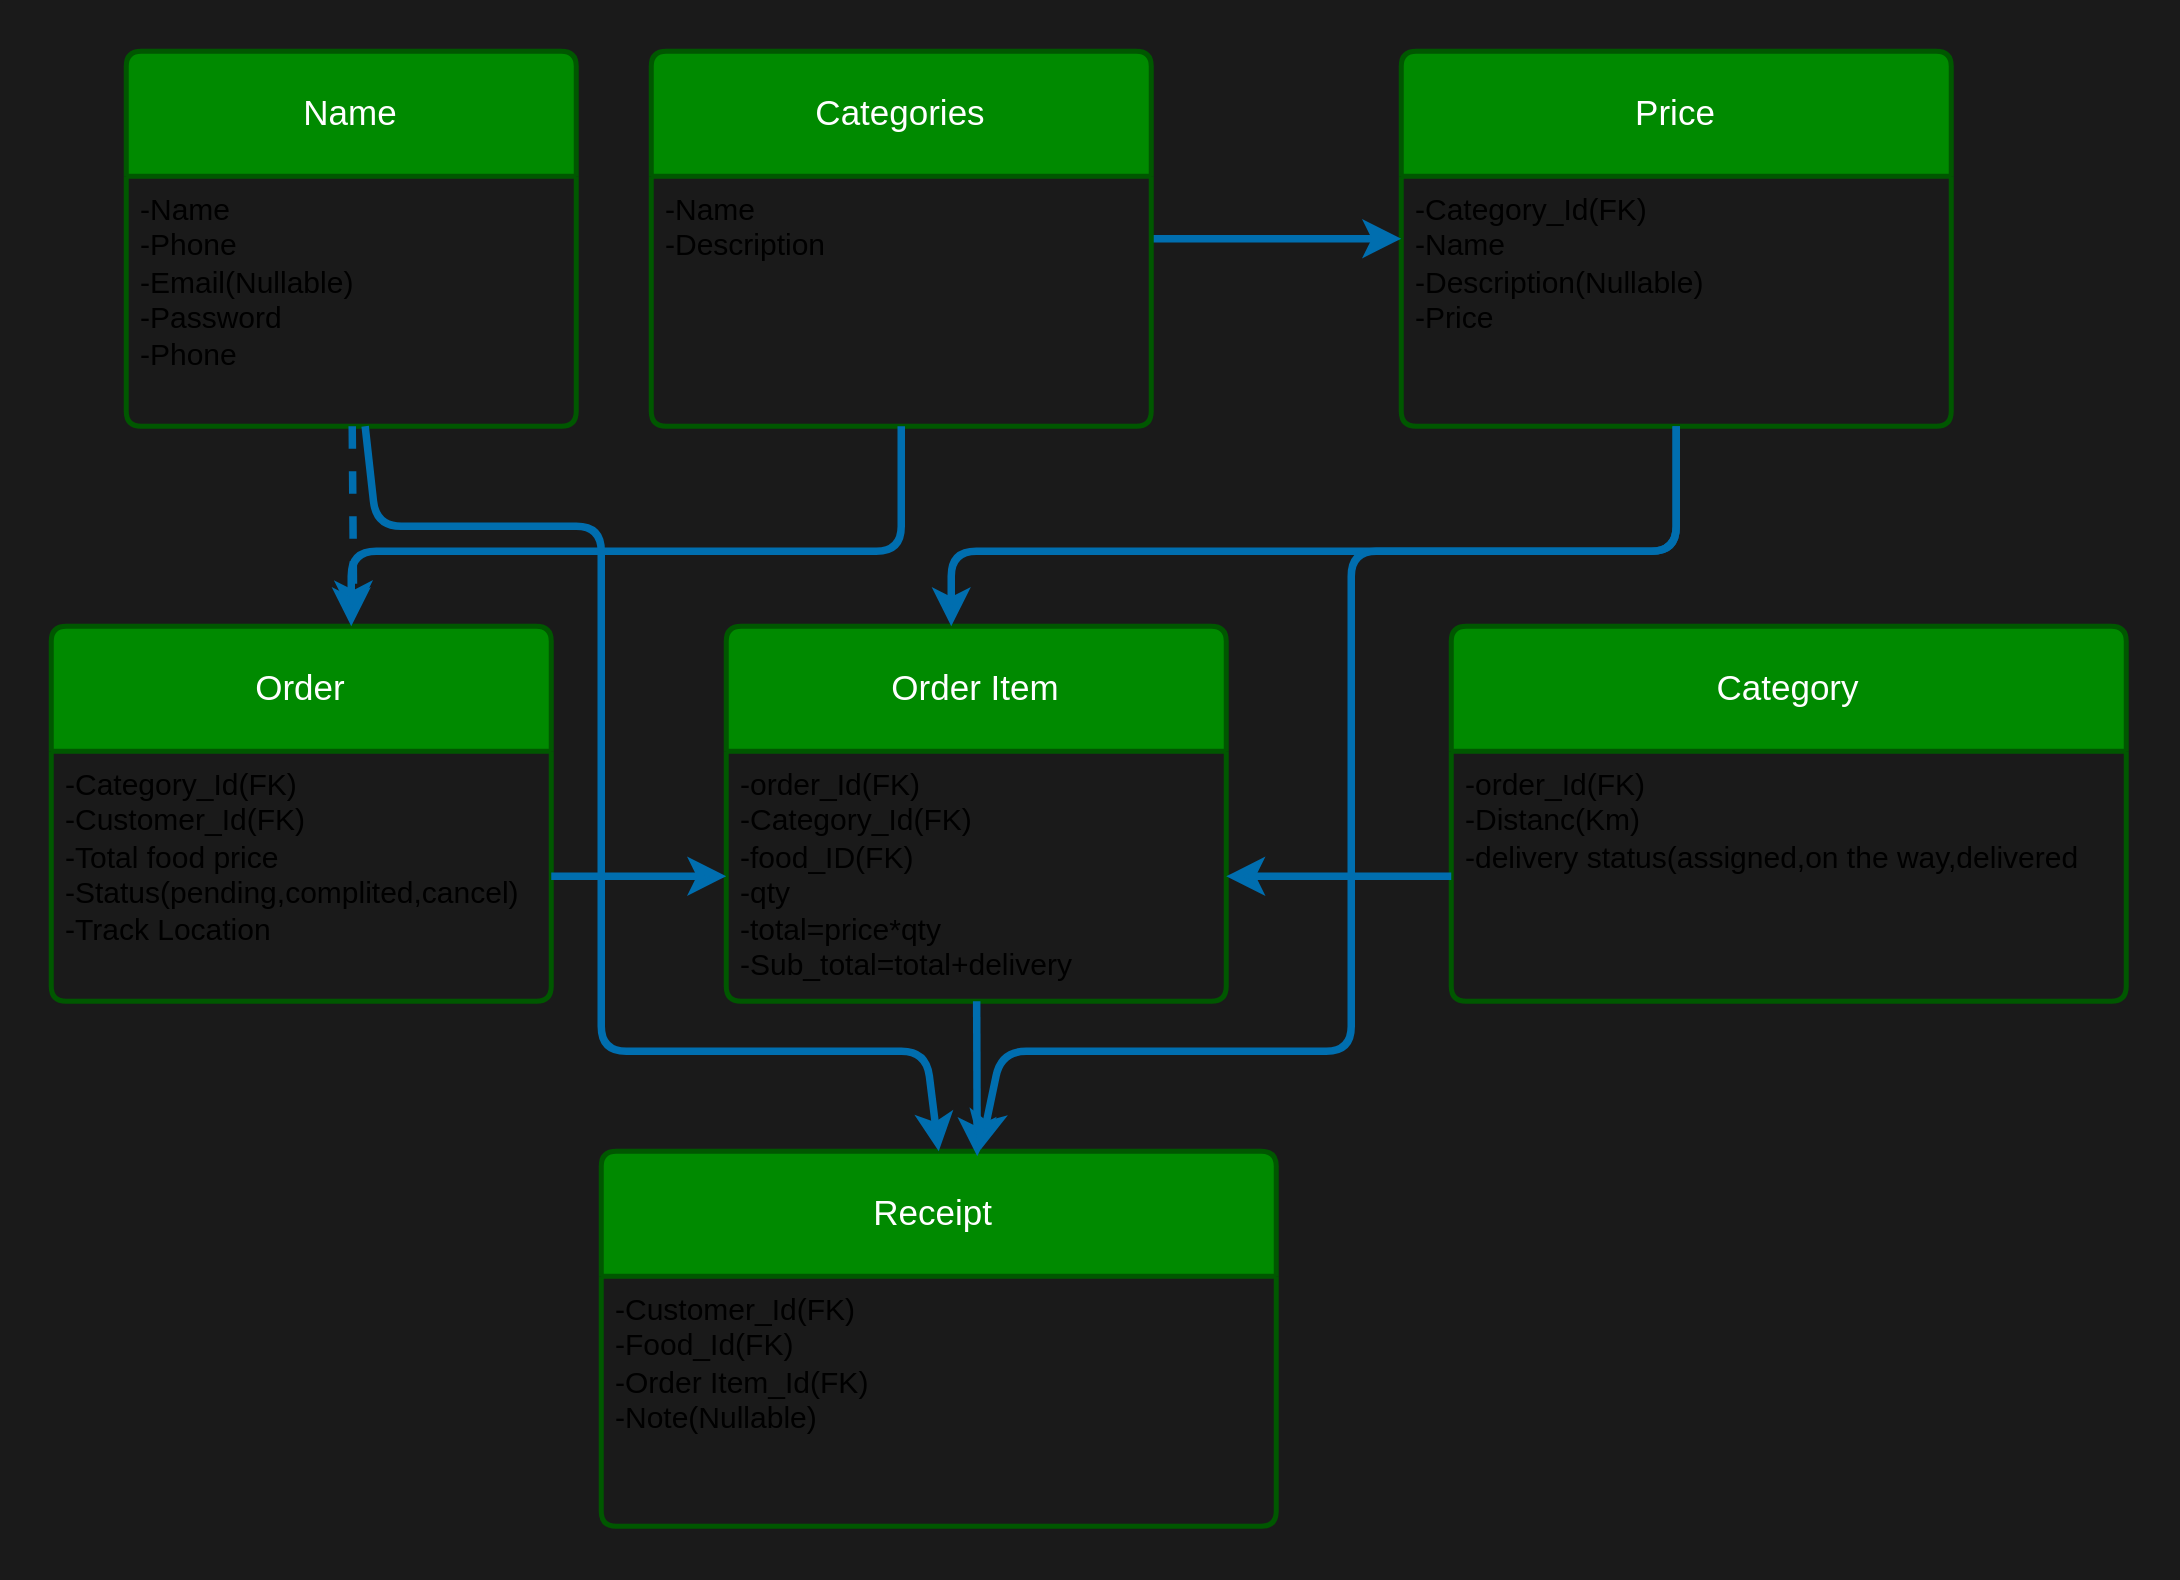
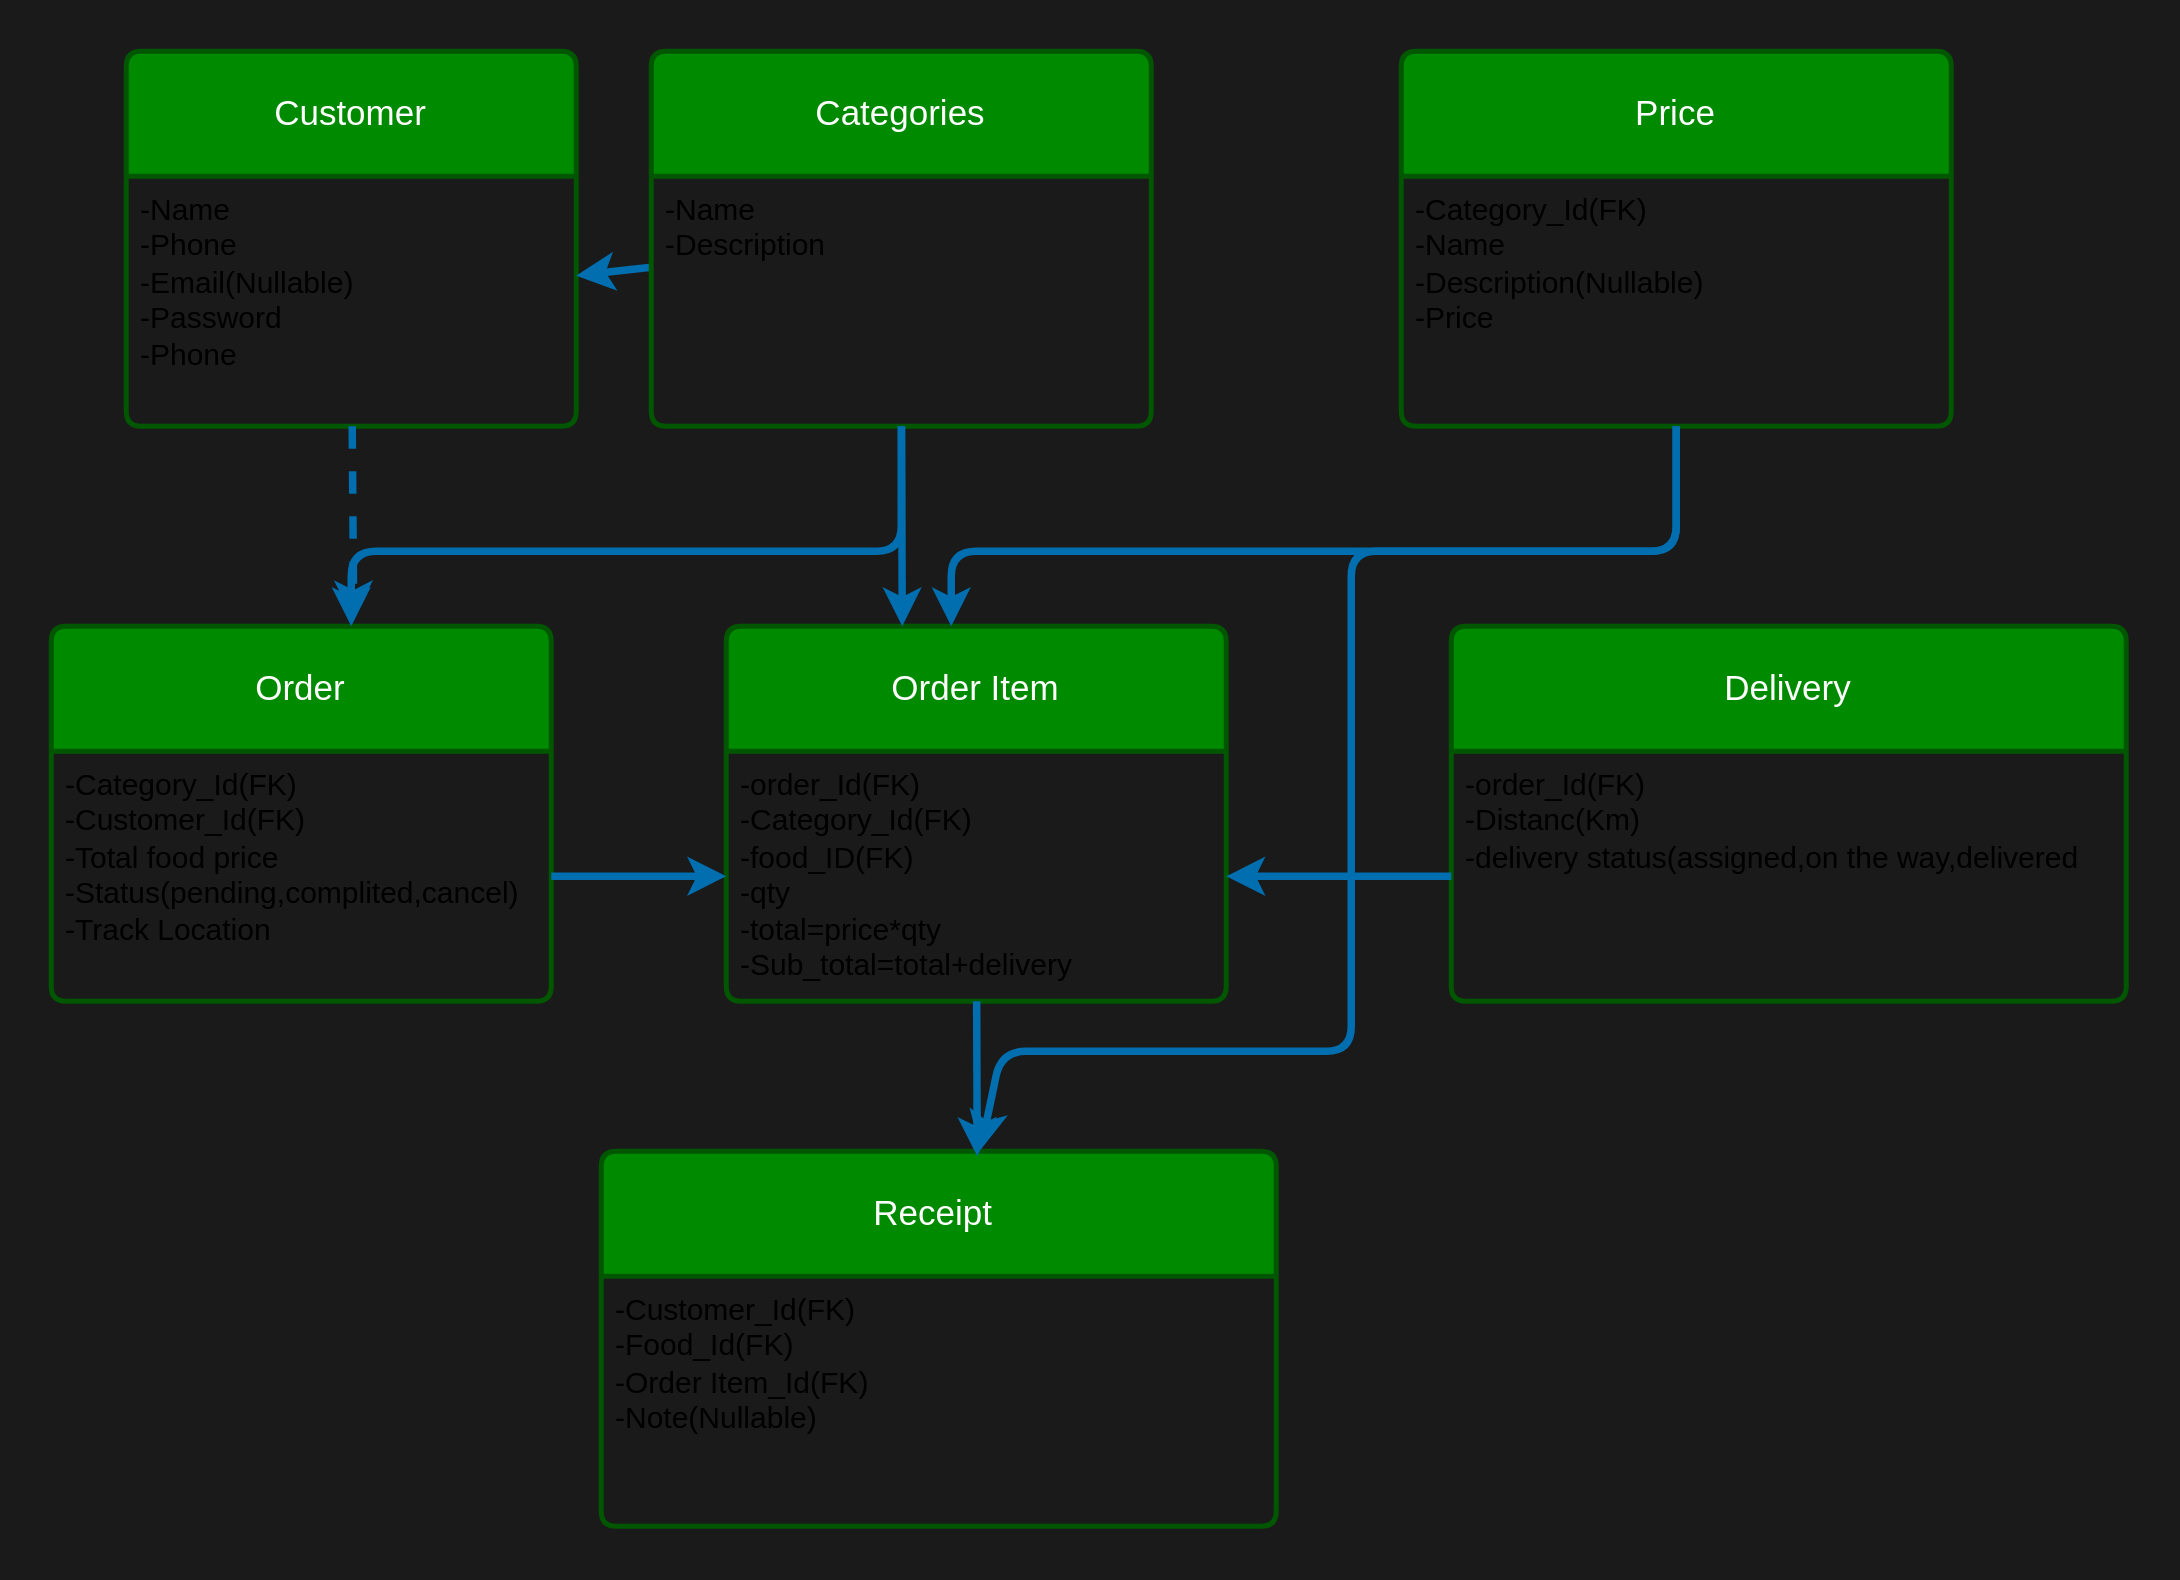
node "Name": label "Name" -> "Customer"
edge "Categories" -> "Price": now "Categories" -> "-Name -Phone -Email(Nullable) -Password -Phone"
edge "-Name -Description" -> "Order Item": added
node "Category": label "Category" -> "Delivery"
edge "-Name -Phone -Email(Nullable) -Password -Phone" -> "Receipt": removed
